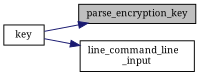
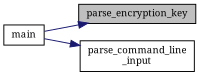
node "key": label "key" -> "main"
node "line_command_line _input": label "line_command_line _input" -> "parse_command_line _input"
